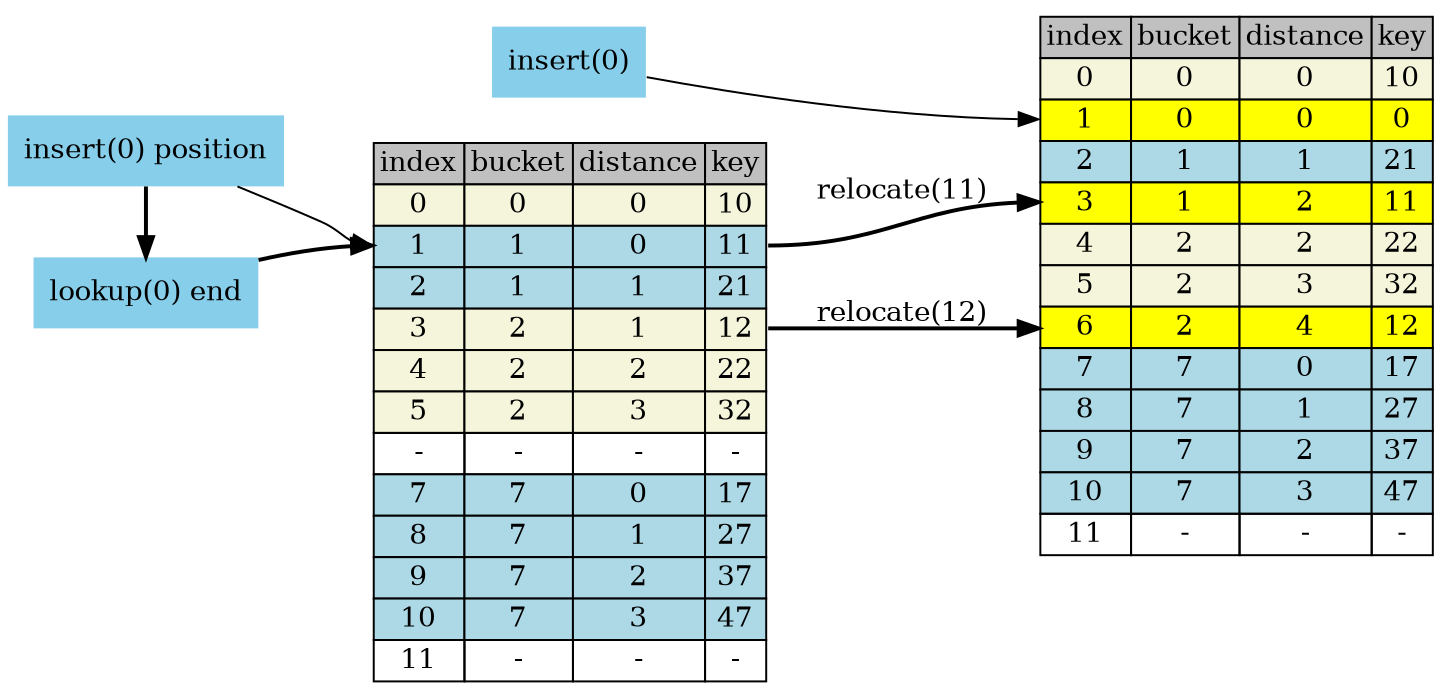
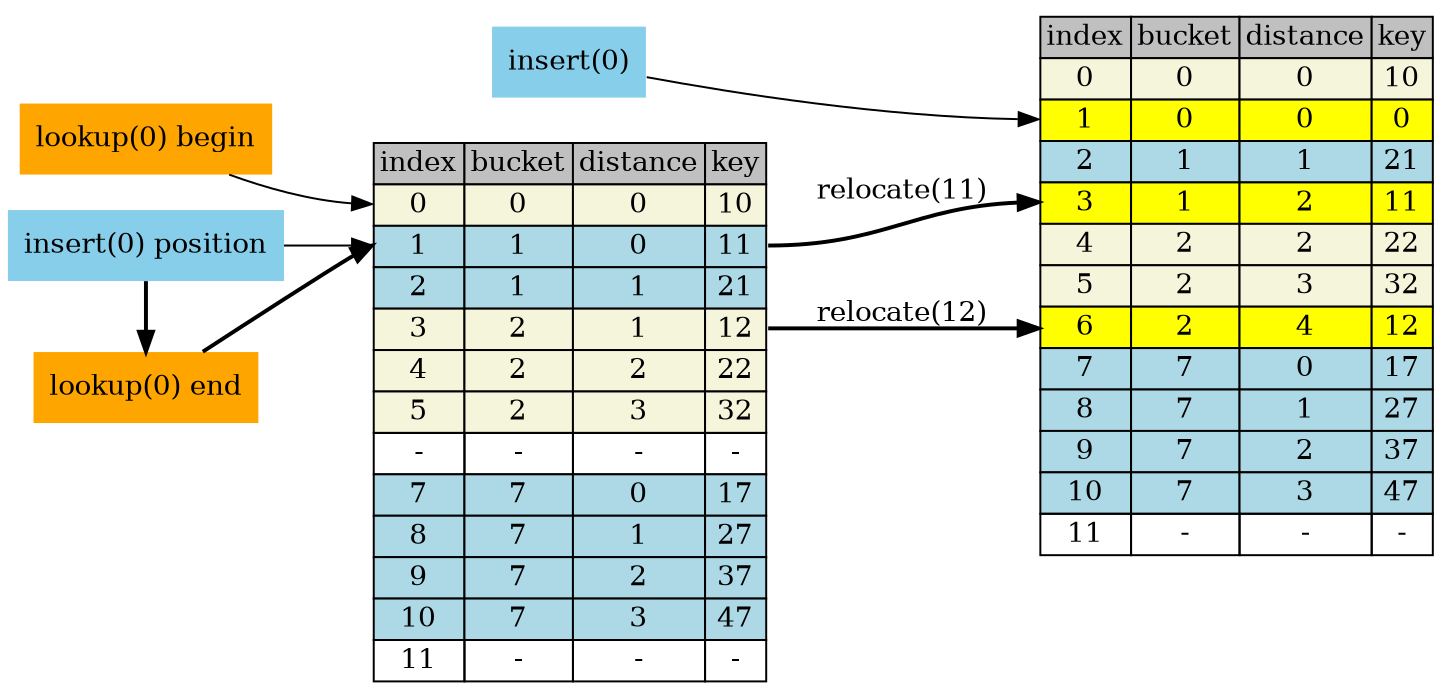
node "lookup(0) begin": added
node "lookup(0) end": fillcolor skyblue -> orange
